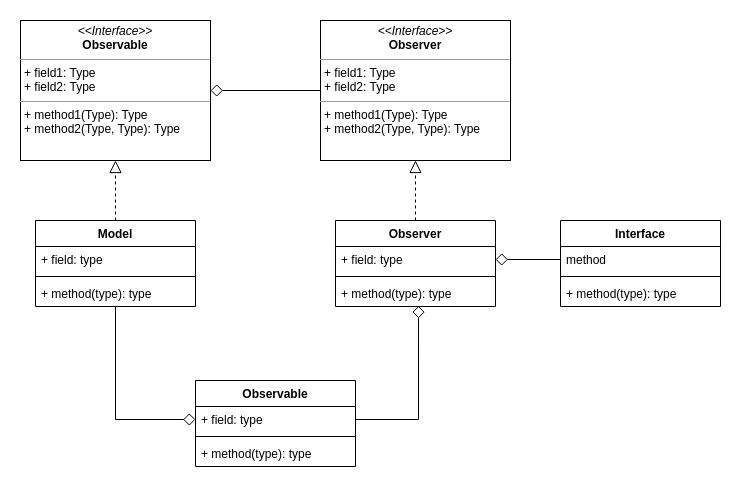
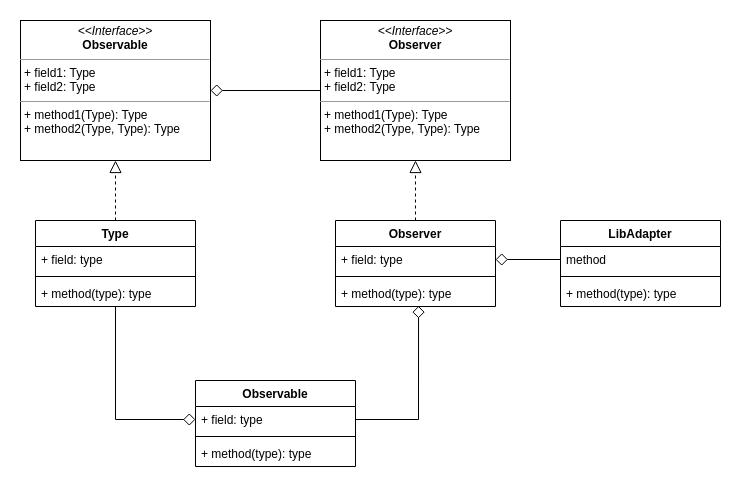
node "Model": label "Model" -> "Type"
node "Interface": label "Interface" -> "LibAdapter"
